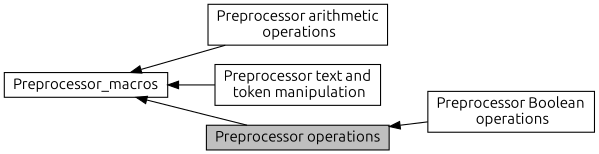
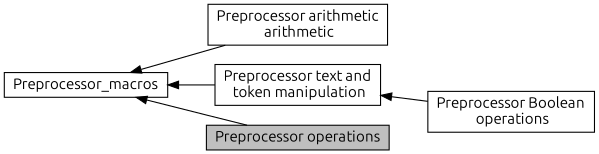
node "Preprocessor arithmetic operations": label "Preprocessor arithmetic operations" -> "Preprocessor arithmetic arithmetic"
edge "Preprocessor Boolean operations" -> "Preprocessor operations": now "Preprocessor Boolean operations" -> "Preprocessor text and token manipulation"
